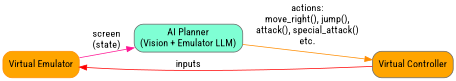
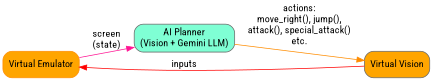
node "AI Planner (Vision + Emulator LLM)": label "AI Planner (Vision + Emulator LLM)" -> "AI Planner (Vision + Gemini LLM)"
node "Virtual Controller": label "Virtual Controller" -> "Virtual Vision"
